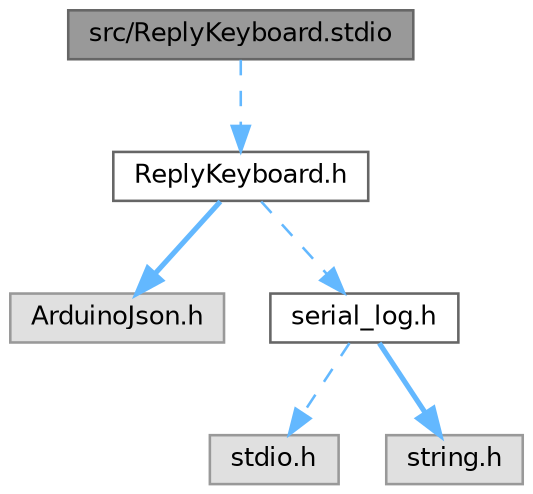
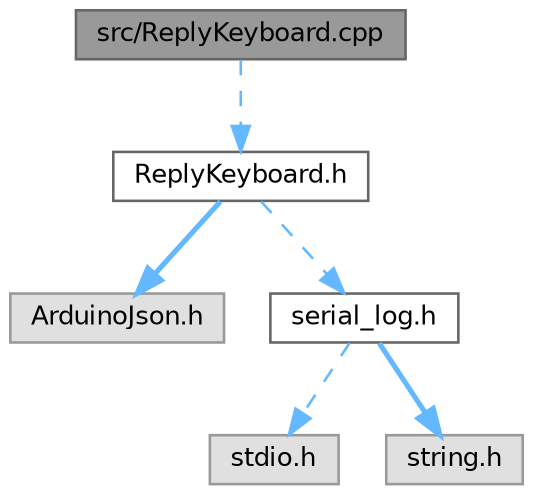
node "src/ReplyKeyboard.stdio": label "src/ReplyKeyboard.stdio" -> "src/ReplyKeyboard.cpp"
